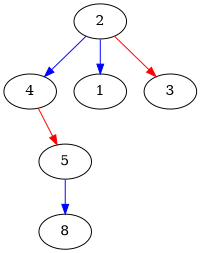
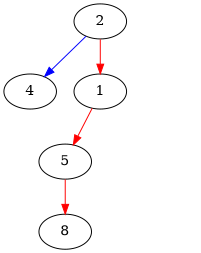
edge "2" -> "1": color blue -> red
node "3": removed
edge "4" -> "5": now "1" -> "5"
edge "5" -> "8": color blue -> red
